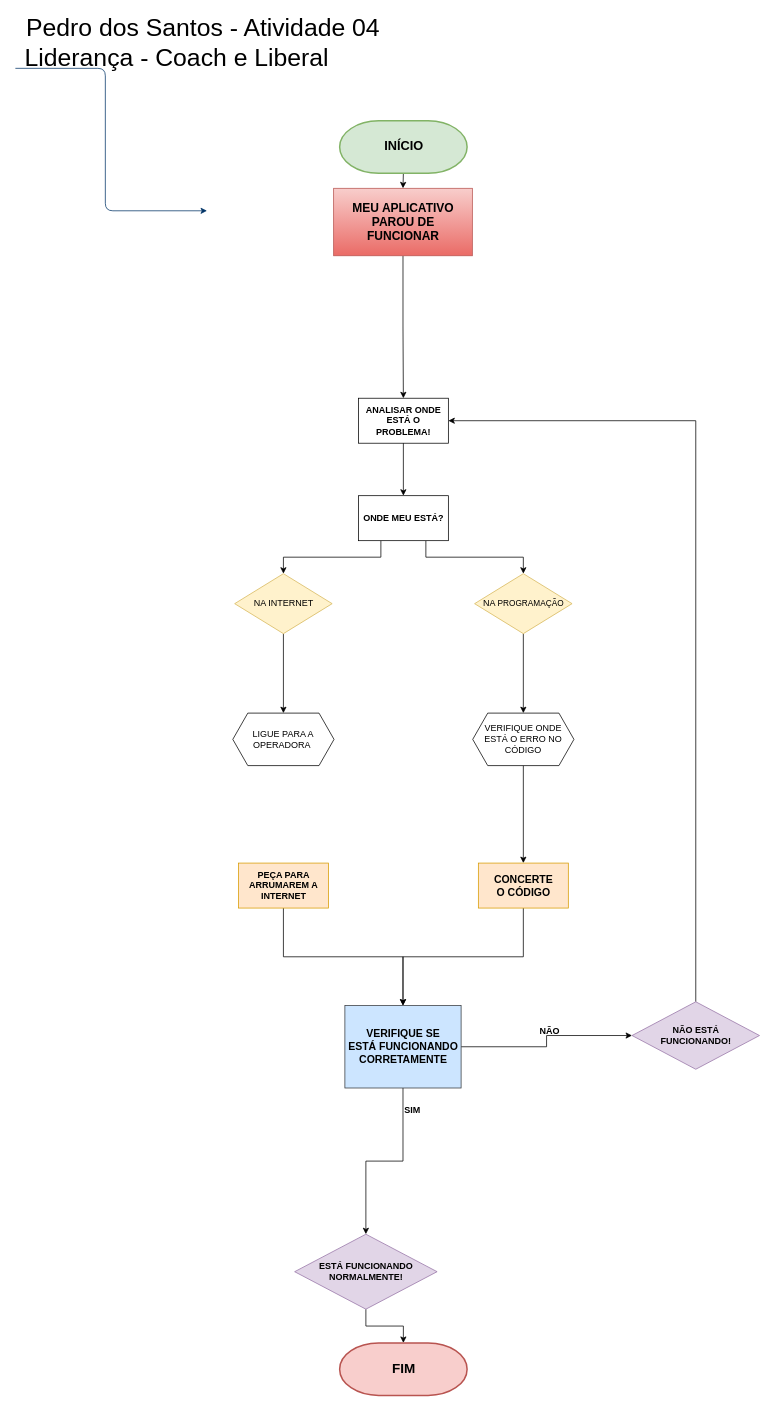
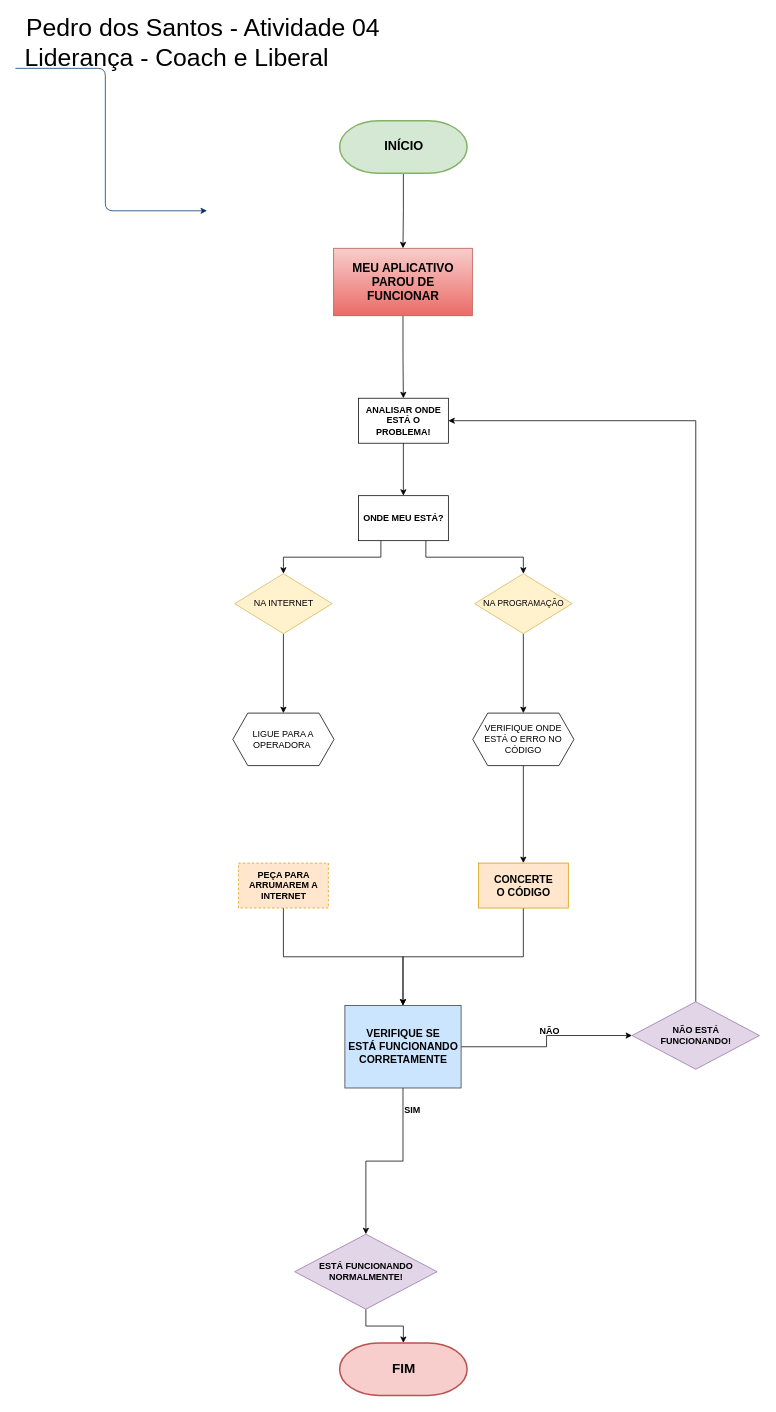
node "MEU APLICATIVO PAROU DE FUNCIONAR": moved (403, 222) -> (403, 282)
node "PEÇA PARA ARRUMAREM A INTERNET": style solid -> dashed
